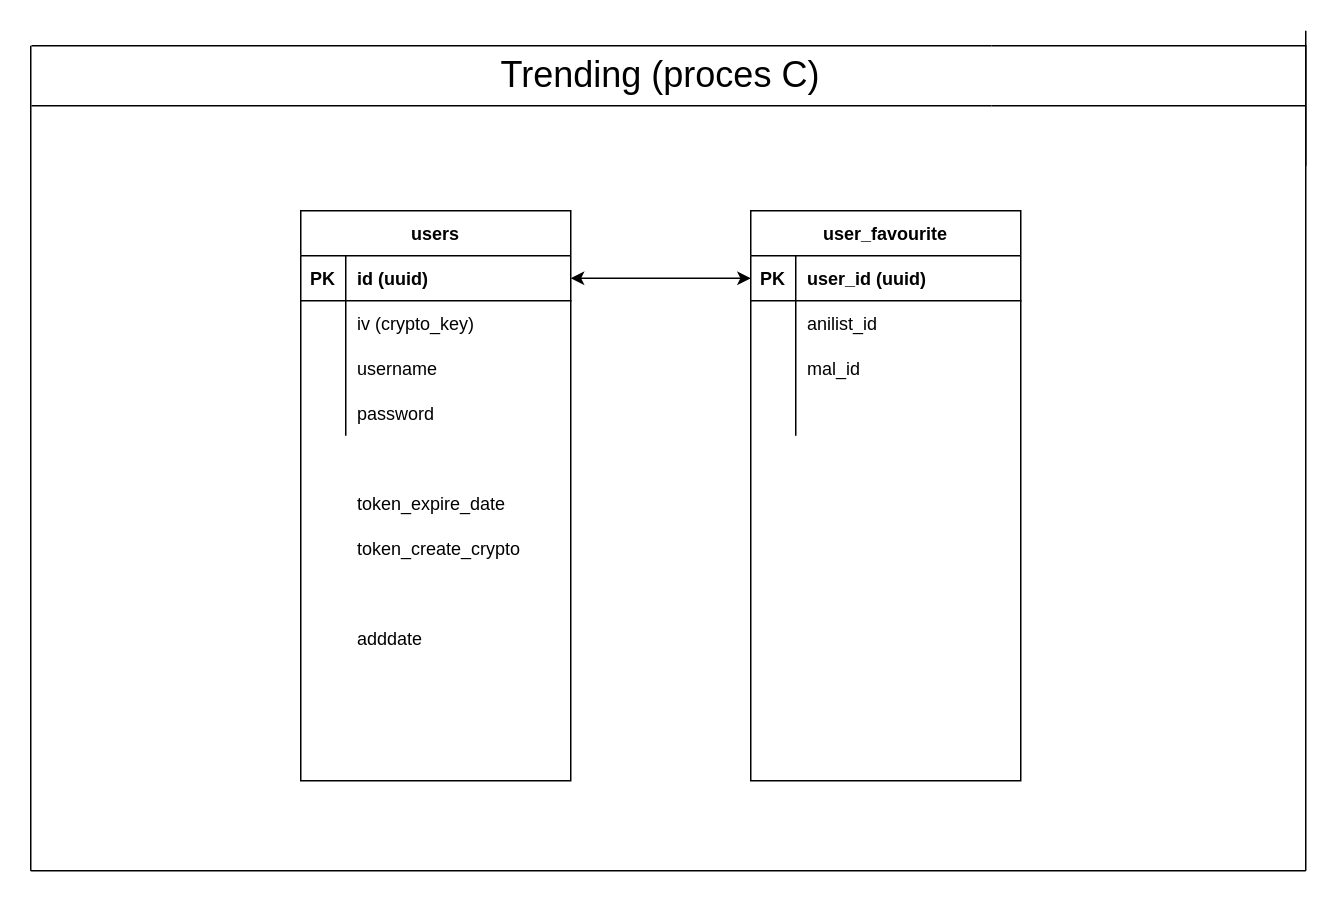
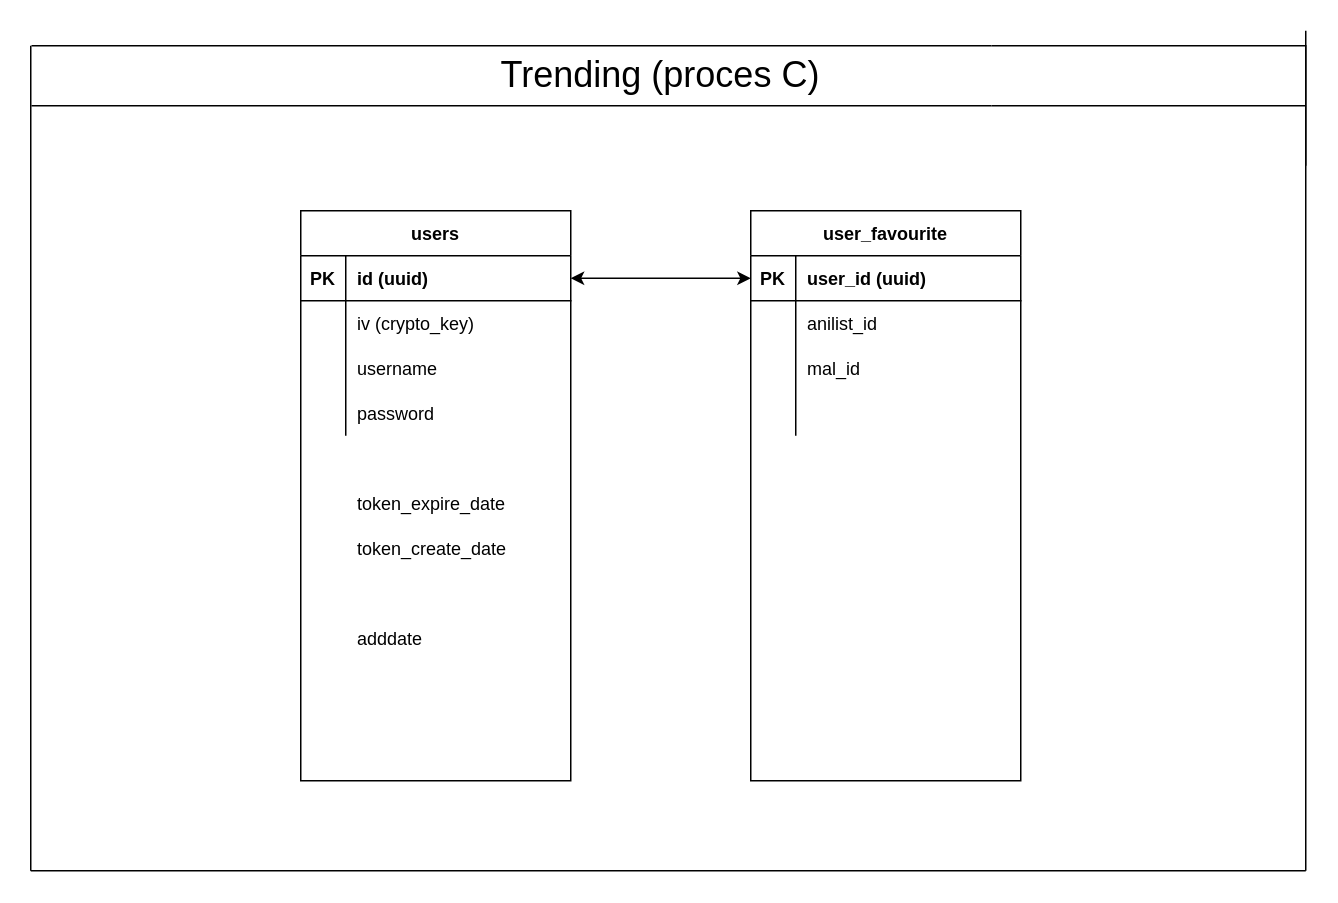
node "token_create_crypto": label "token_create_crypto" -> "token_create_date"
